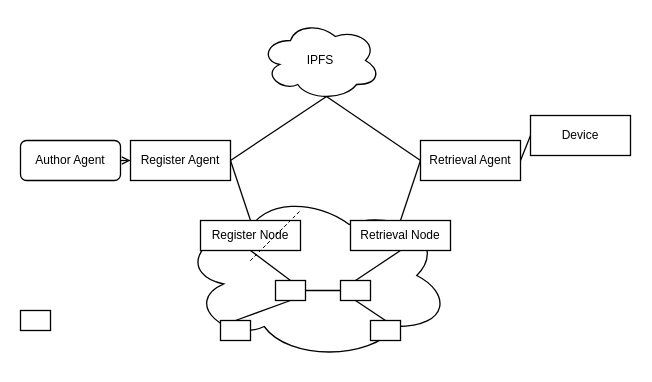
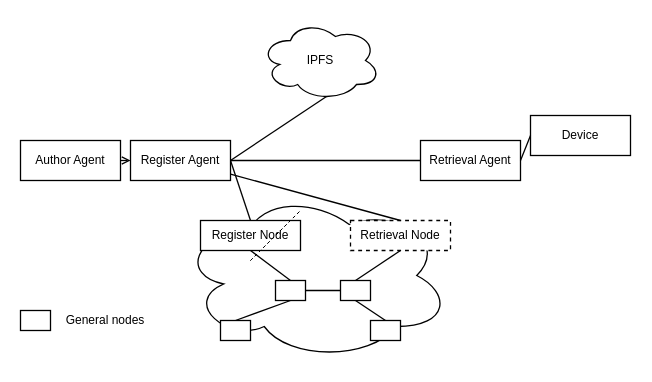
edge "IPFS" -- "Retrieval Agent": now "Register Agent" -- "Retrieval Agent"
node "Author Agent": shape rounded rectangle -> rectangle
edge "Retrieval Agent" -- "Retrieval Node": now "Register Agent" -- "Retrieval Node"
node "Retrieval Node": style solid -> dashed
node "General nodes": added
